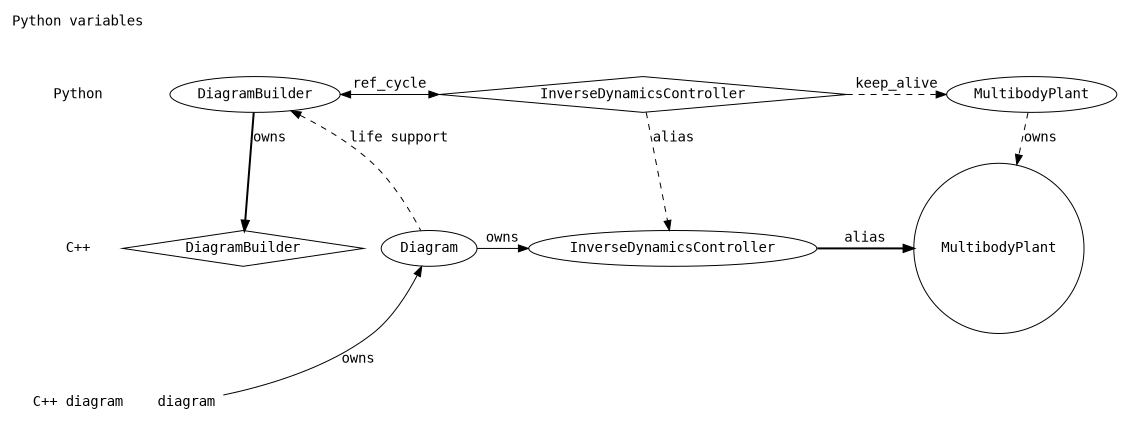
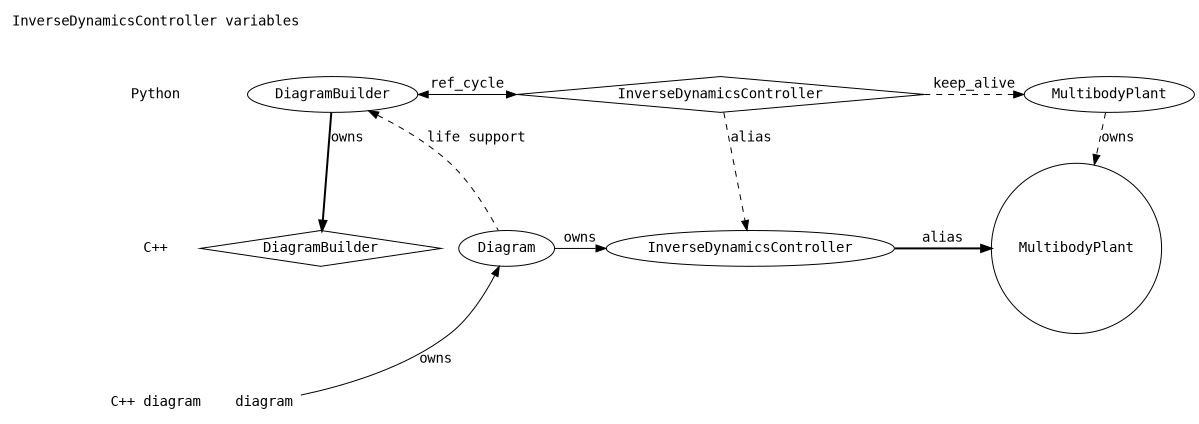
node "Python variables": label "Python variables" -> "InverseDynamicsController variables"
